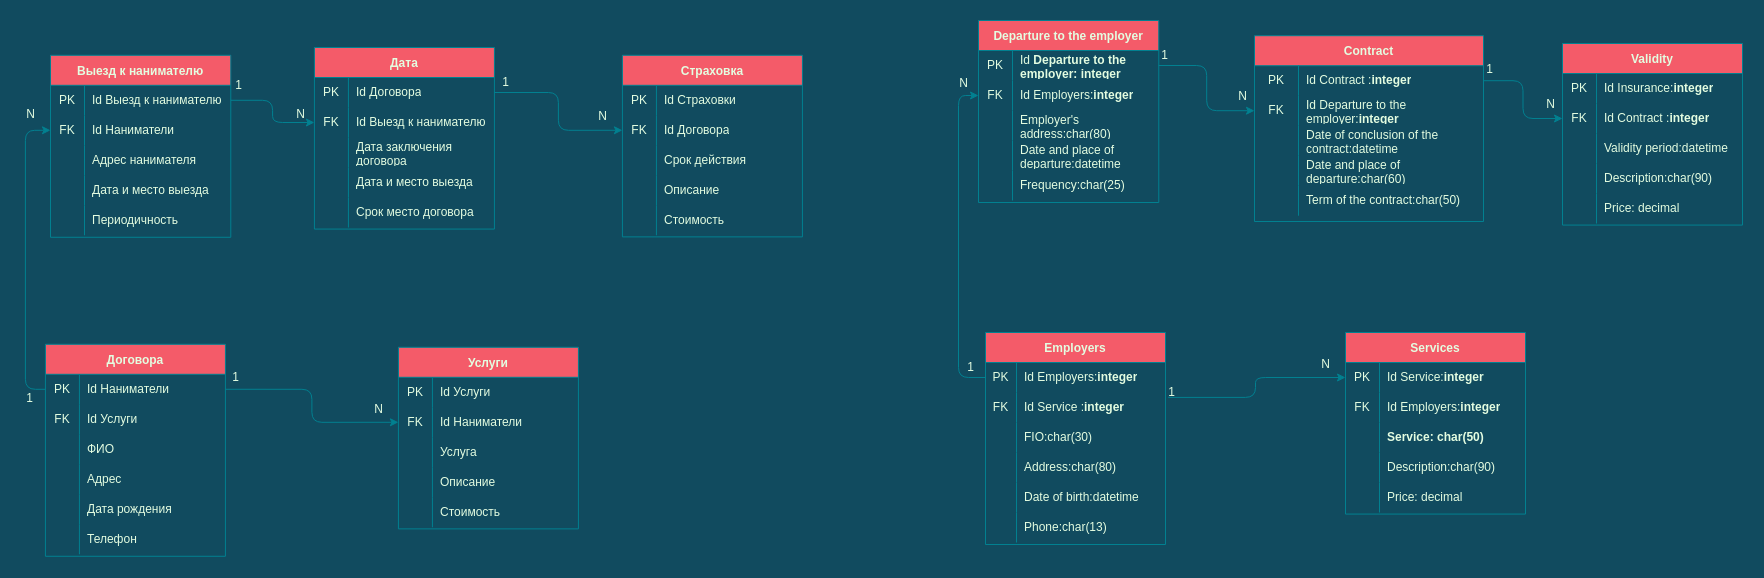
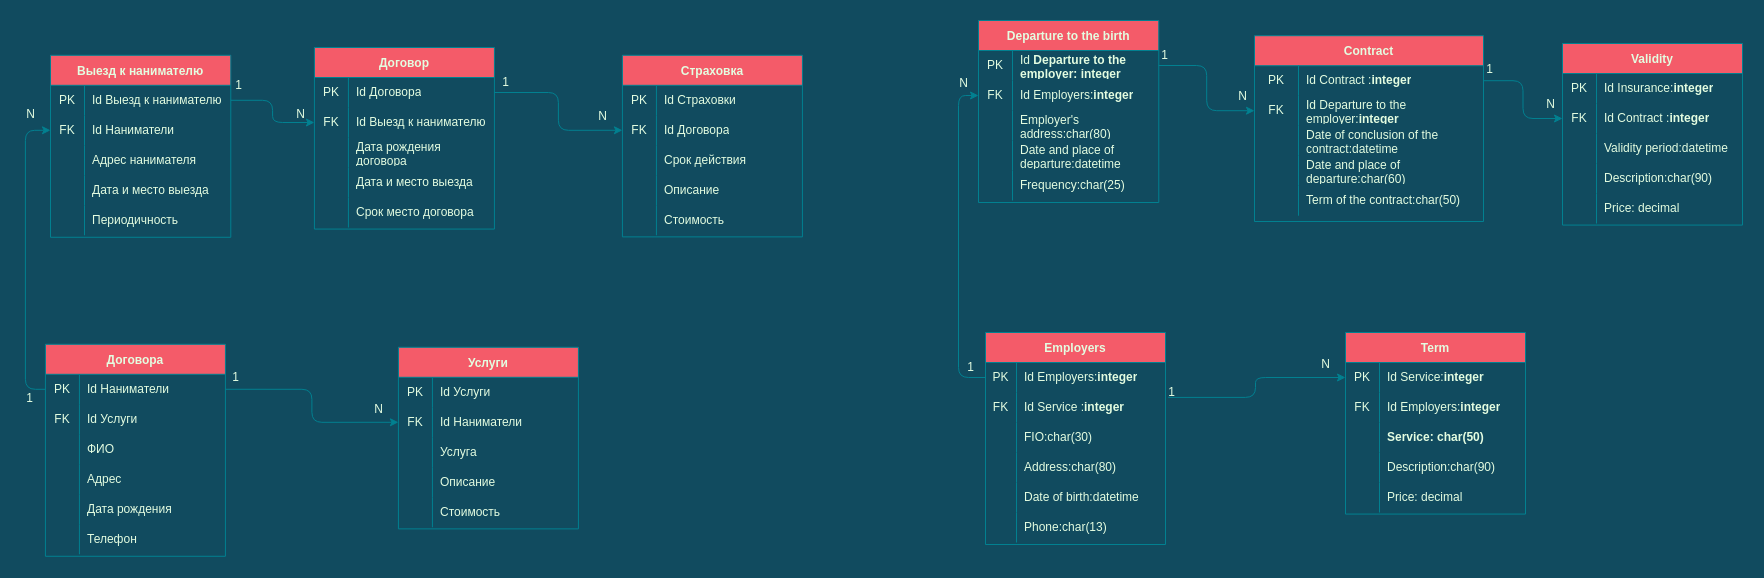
node "Departure to the employer": label "Departure to the employer" -> "Departure to the birth"
node "Дата": label "Дата" -> "Договор"
node "Дата заключения договора": label "Дата заключения договора" -> "Дата рождения договора"
node "Services": label "Services" -> "Term"
